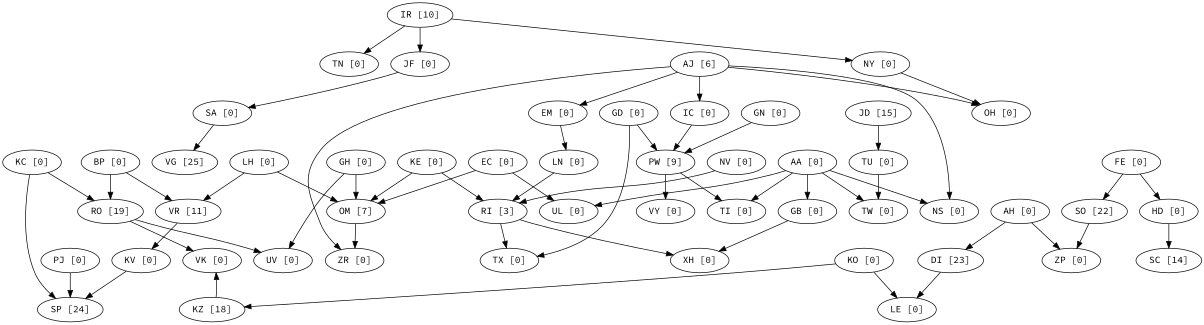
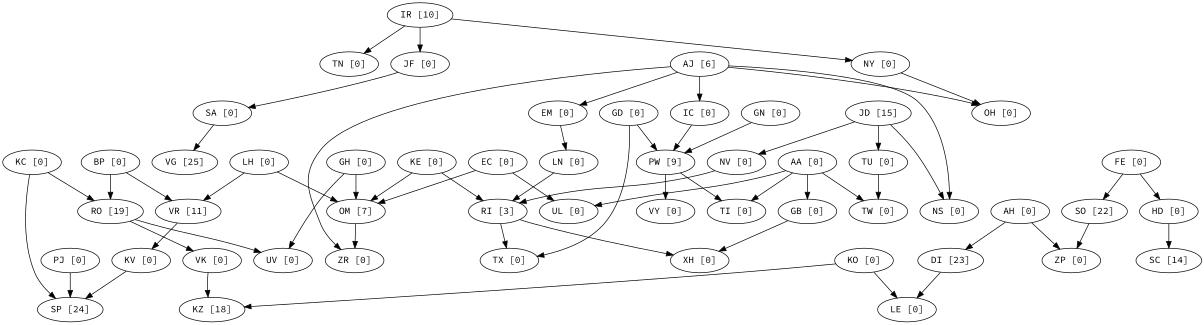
edge "JD [15]" -> "NV [0]": added
edge "AA [0]" -> "NS [0]": now "JD [15]" -> "NS [0]"
edge "KZ [18]" -> "VK [0]": reversed
